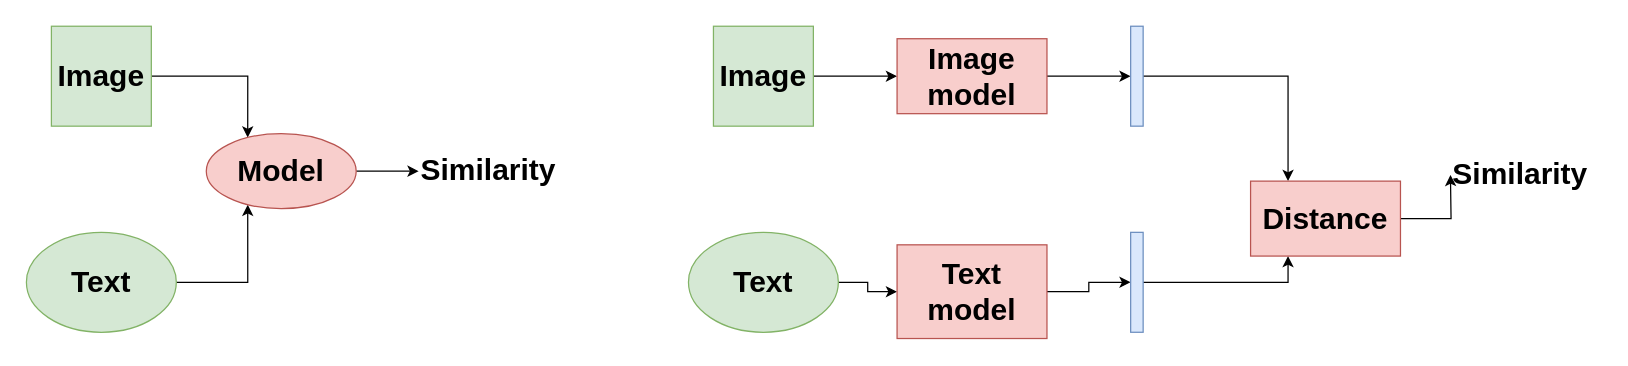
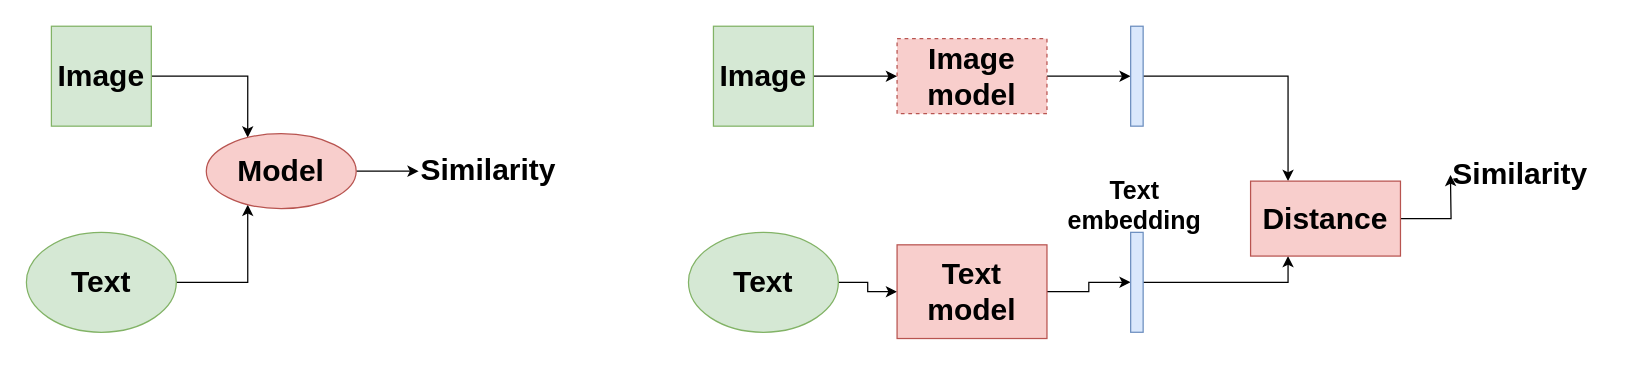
node "Image model": style solid -> dashed
node "Text embedding": added
